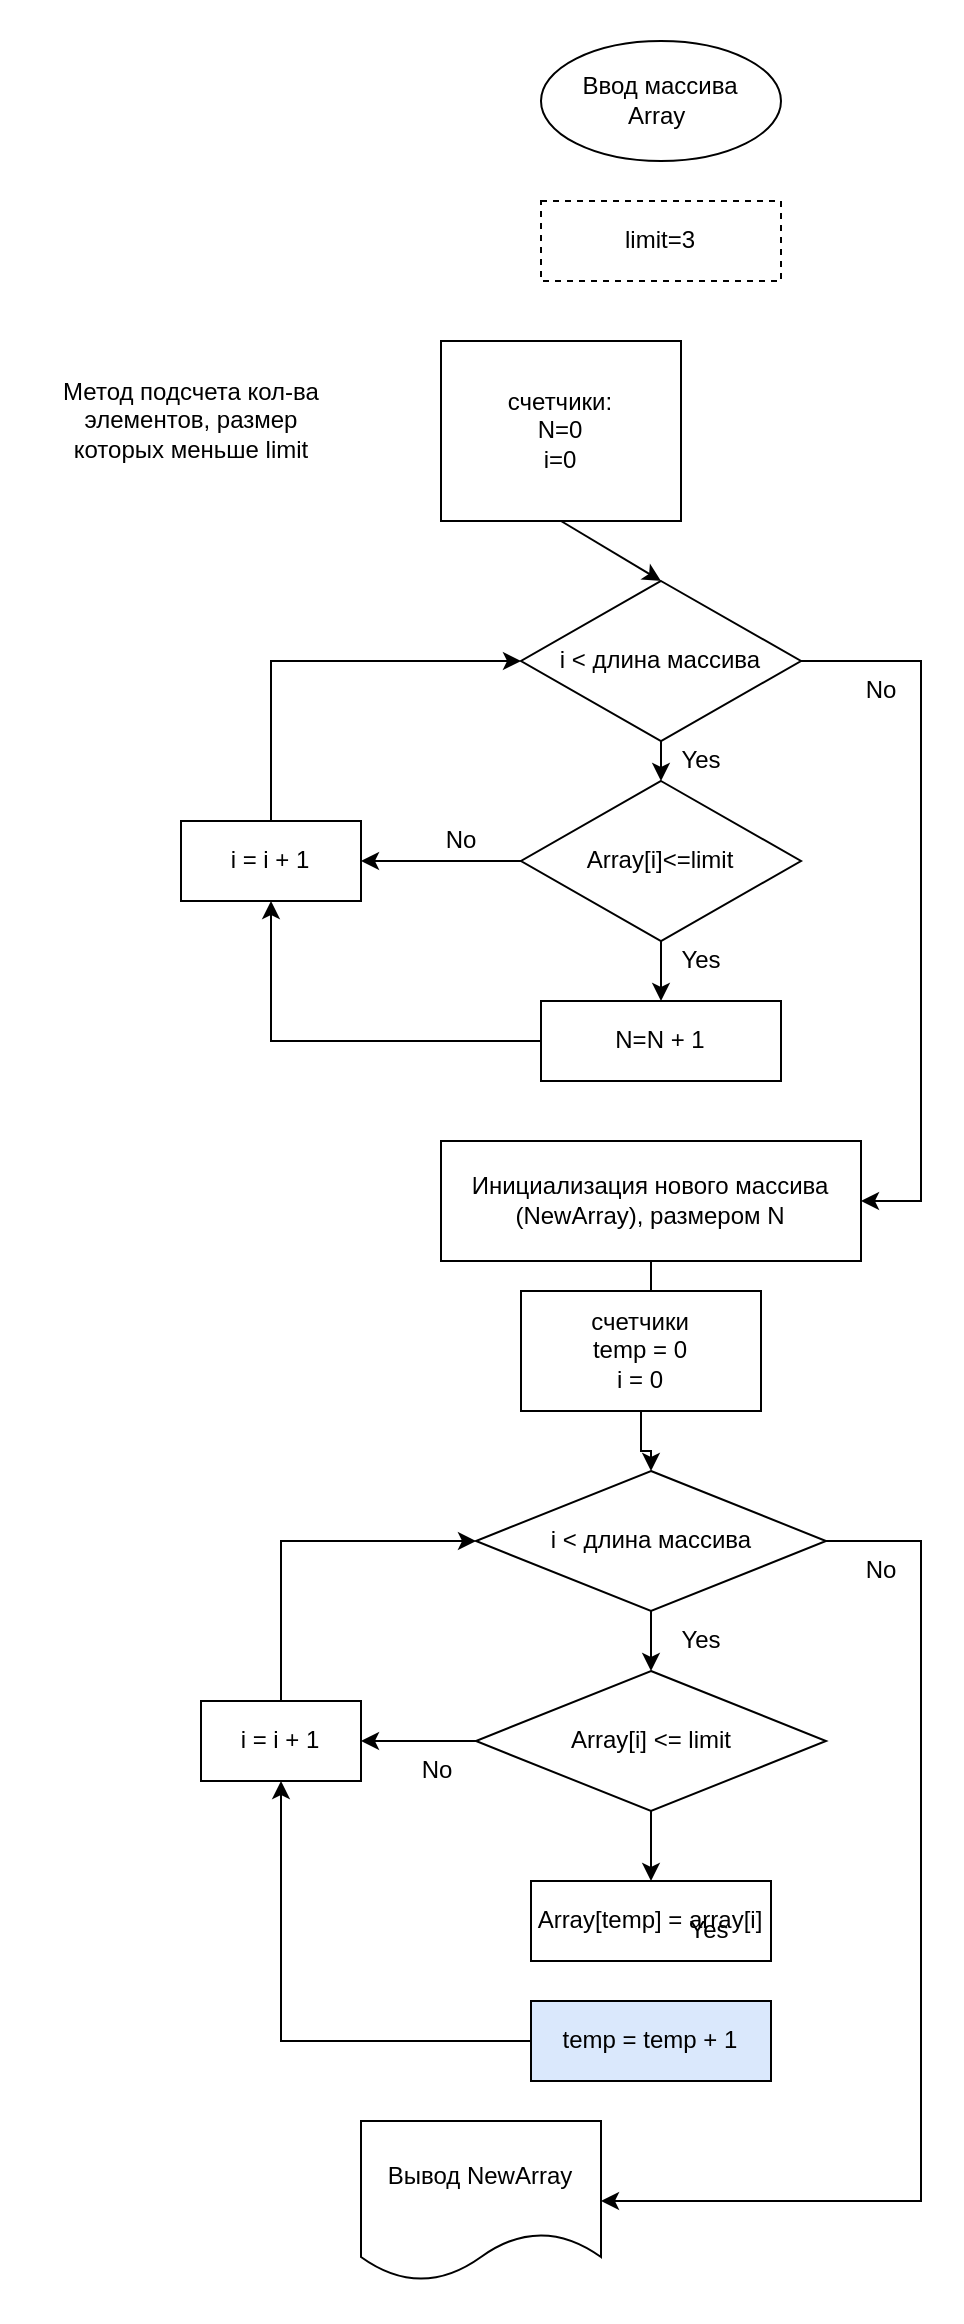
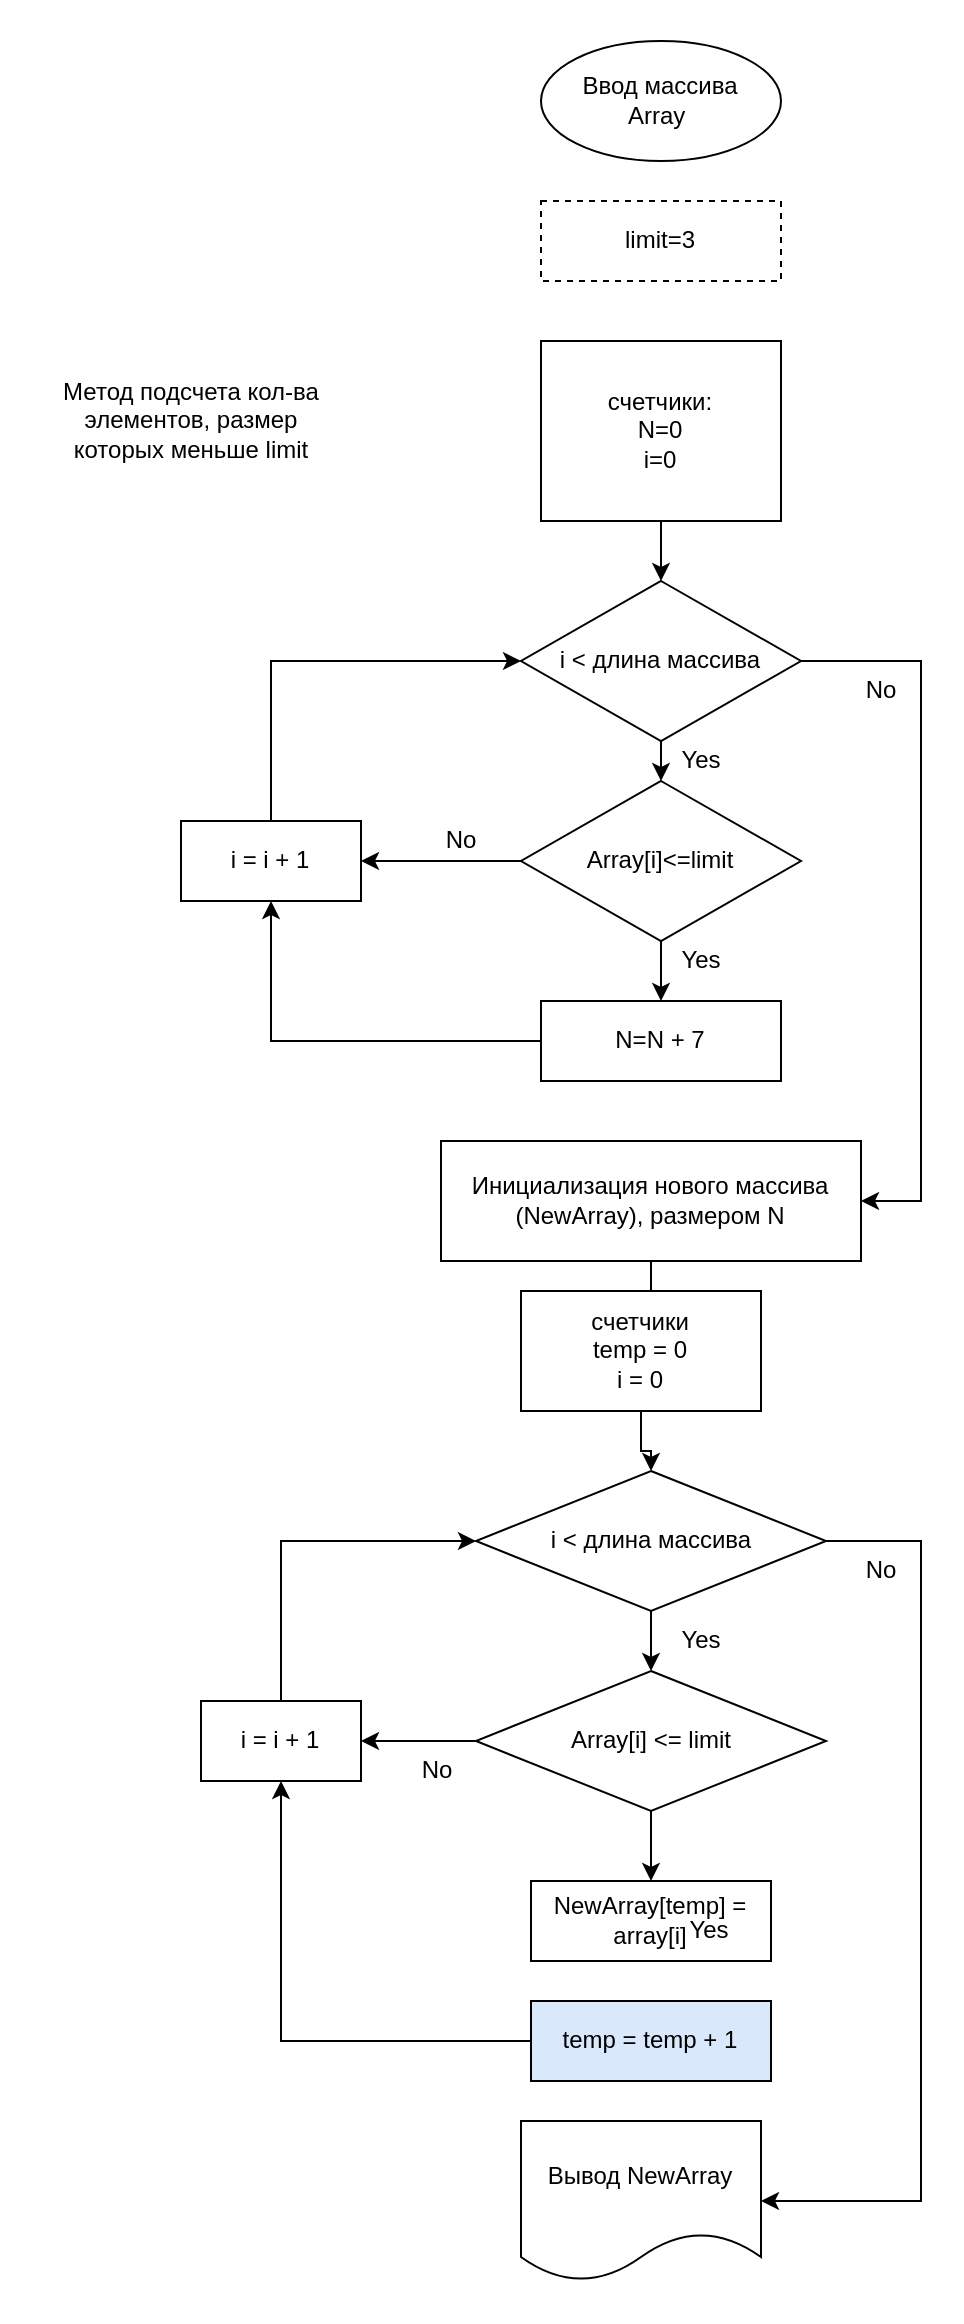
node "счетчики: N=0 i=0": moved (561, 431) -> (661, 431)
node "N=N + 1": label "N=N + 1" -> "N=N + 7"
node "Array[temp] = array[i]": label "Array[temp] = array[i]" -> "NewArray[temp] = array[i]"
node "Вывод NewArray": moved (481, 2201) -> (641, 2201)
